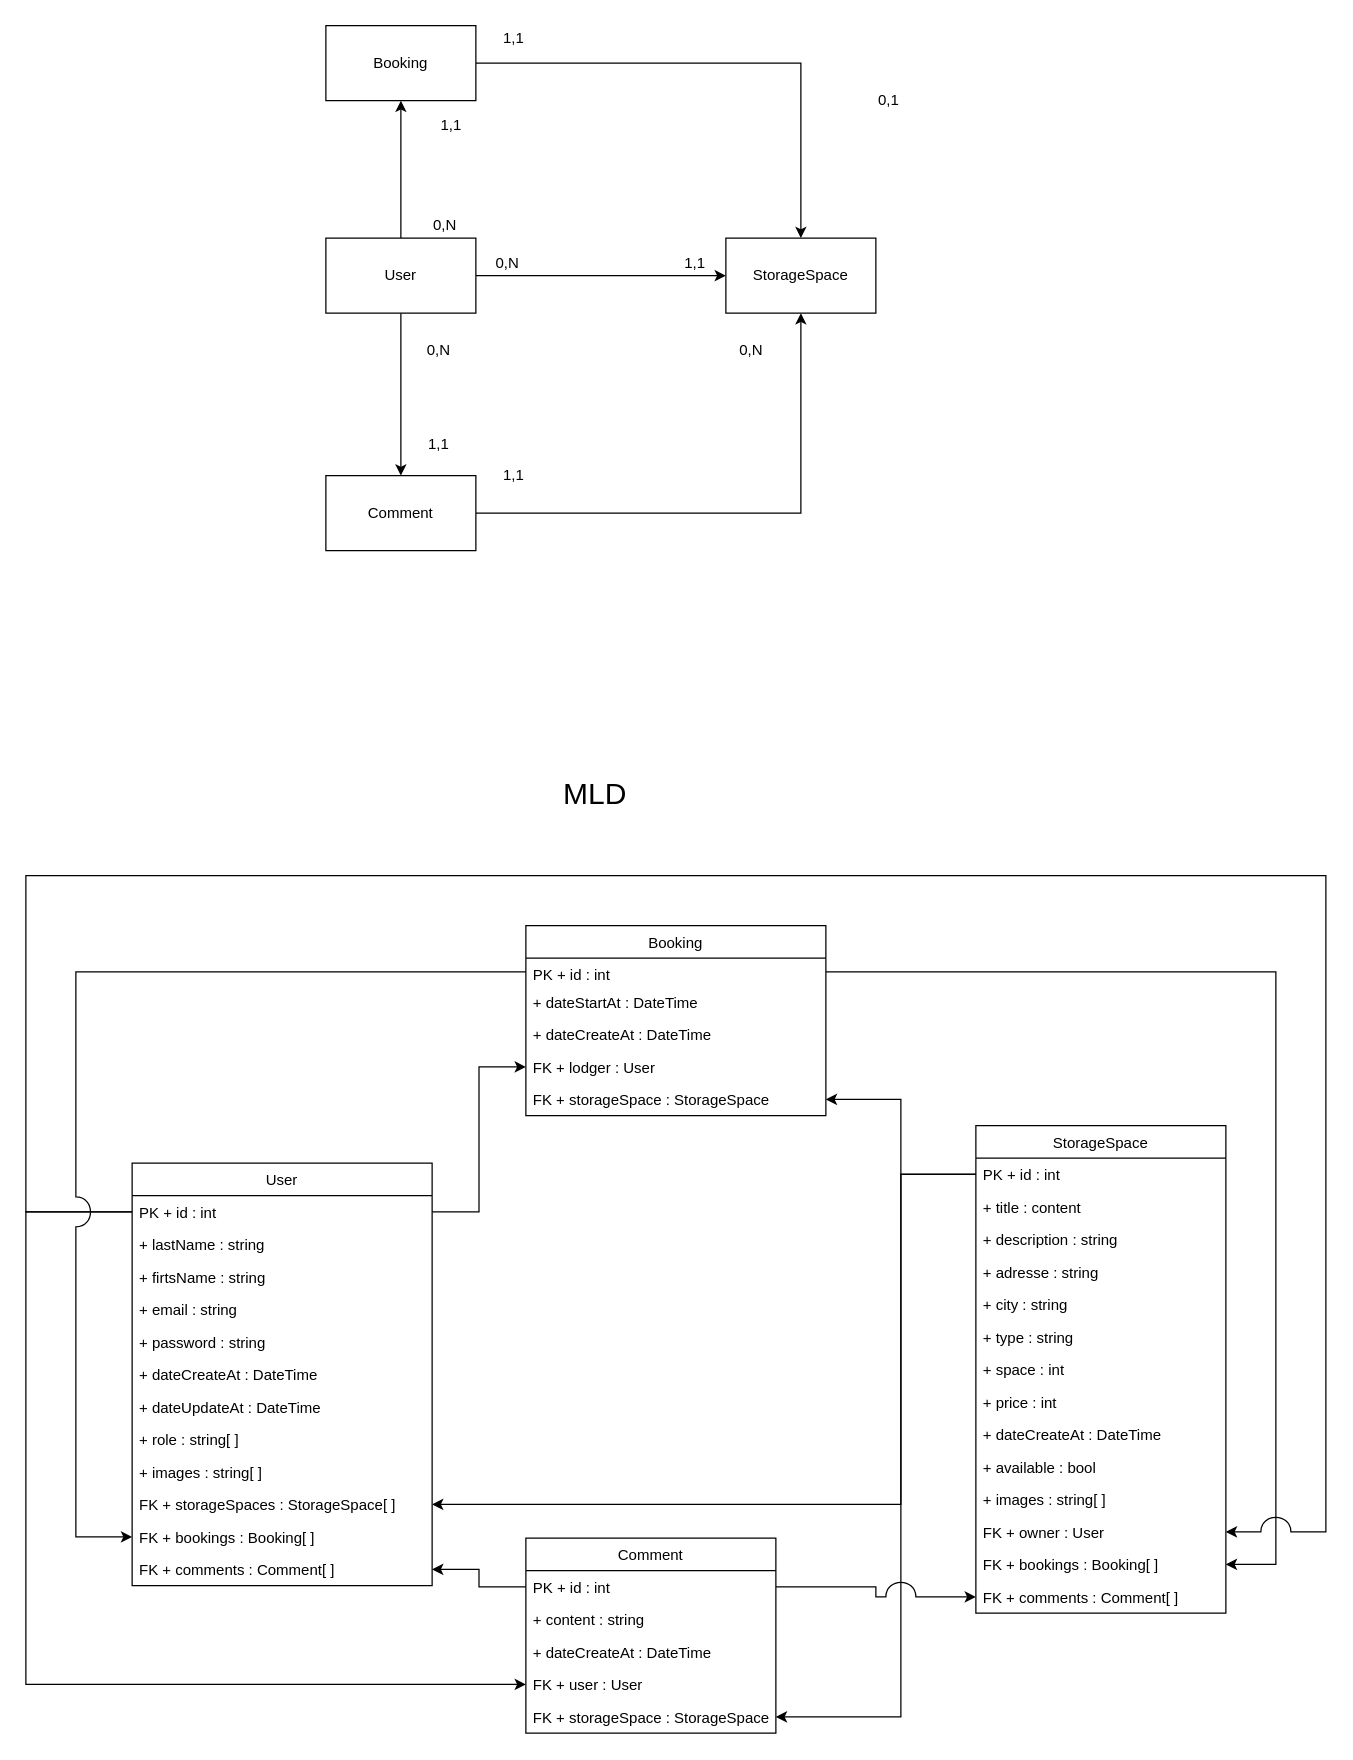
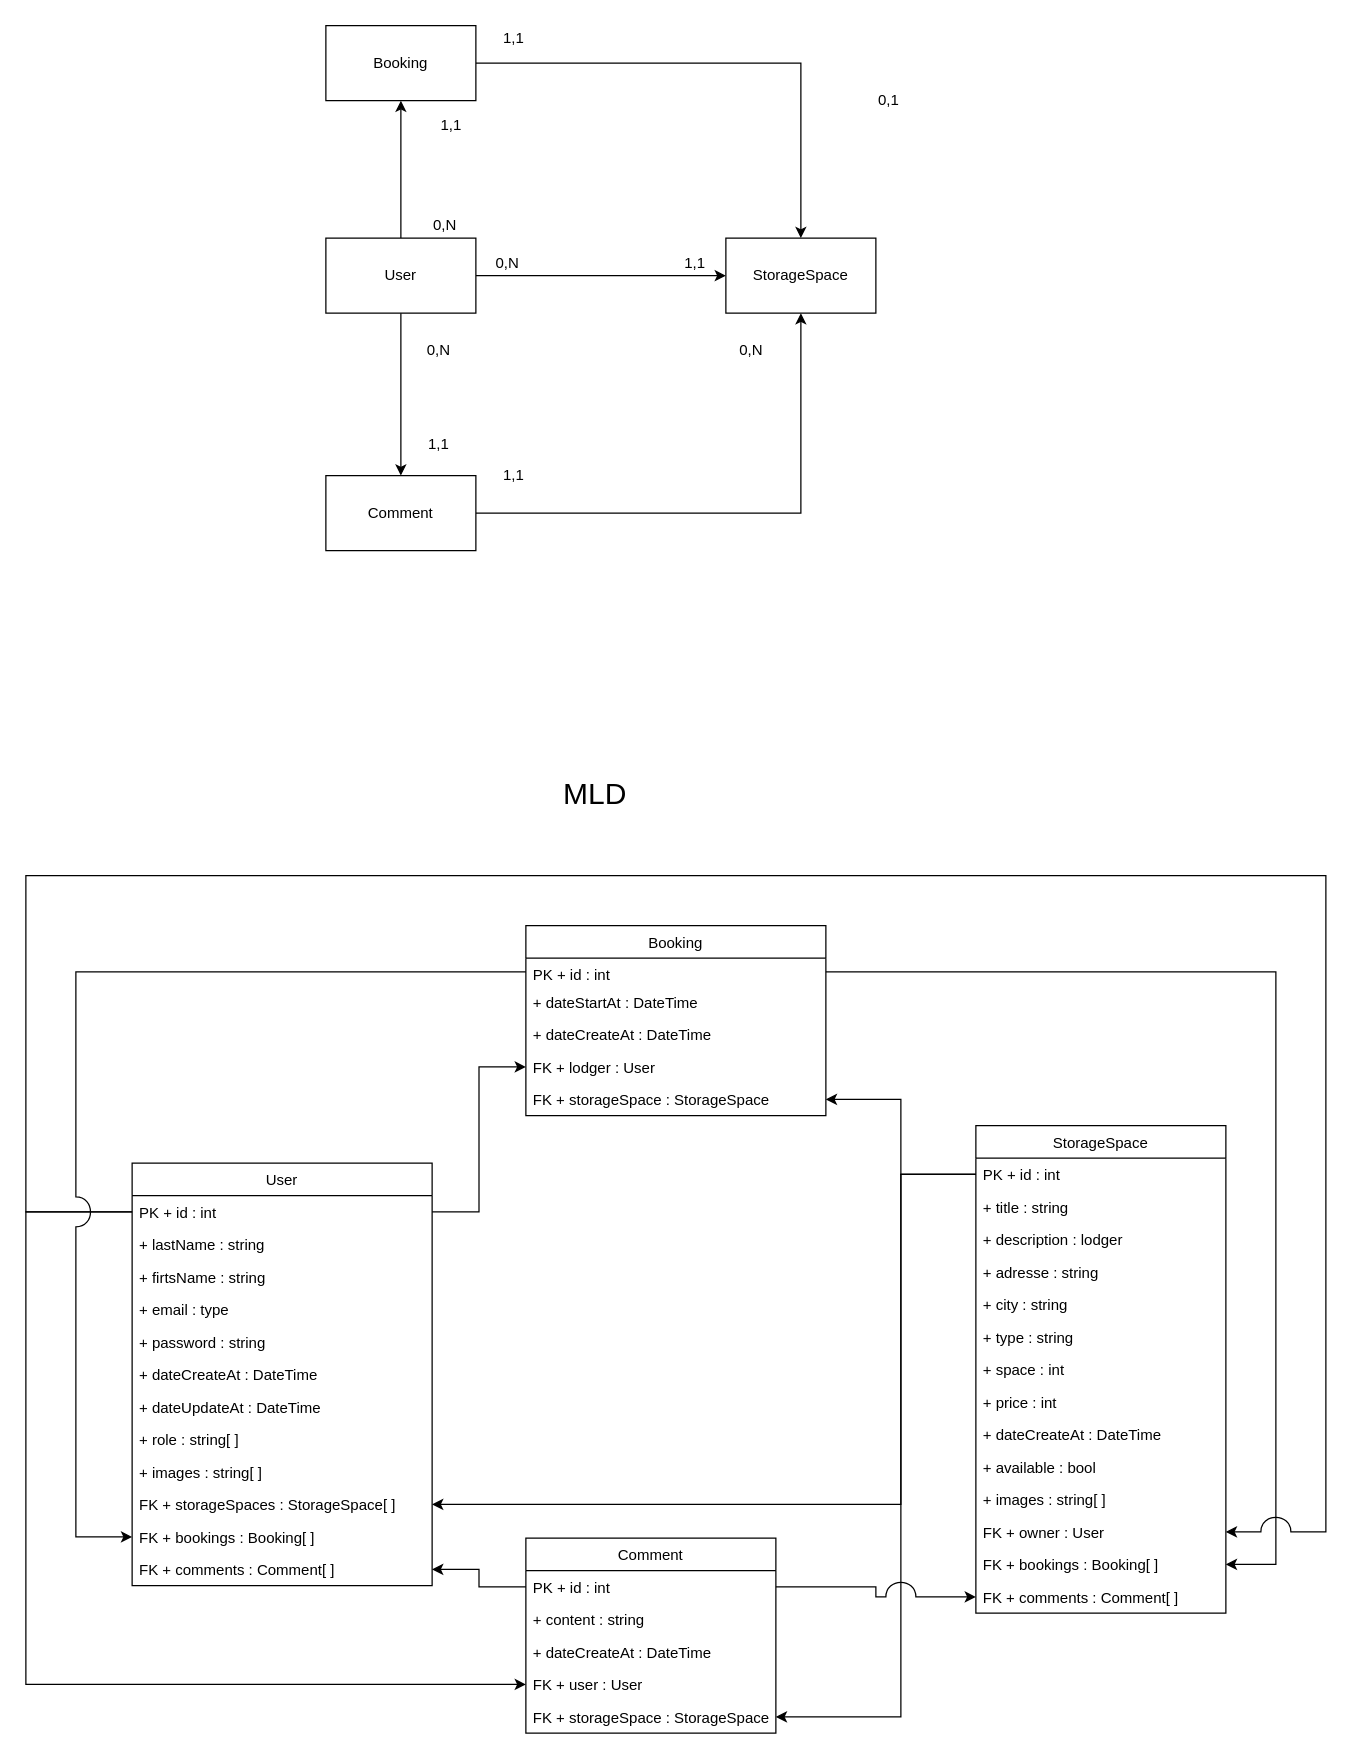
node "+ title : content": label "+ title : content" -> "+ title : string"
node "+ description : string": label "+ description : string" -> "+ description : lodger"
node "+ email : string": label "+ email : string" -> "+ email : type"
